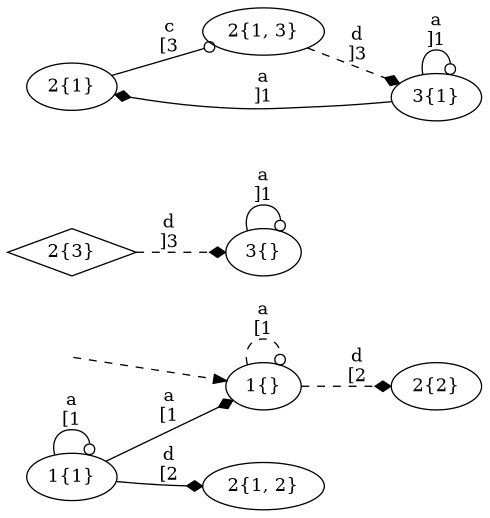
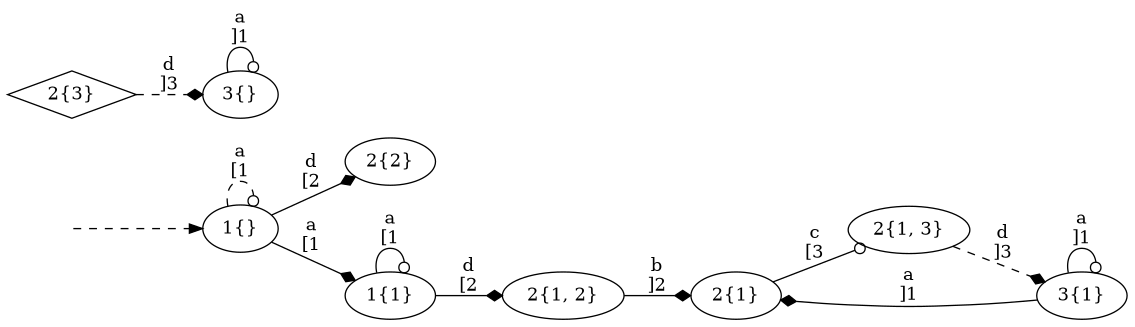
edge "2{1, 2}" -> "2{1}": added, label "b ]2"
edge "1{}" -> "2{2}": style dashed -> solid
edge "1{1}" -> "1{}": reversed
